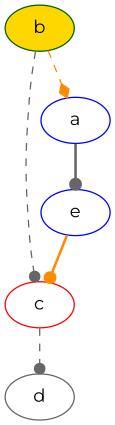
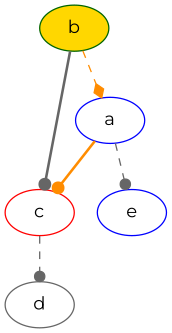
edge "b" -> "c": style dashed -> bold
edge "a" -> "e": style bold -> dashed
edge "e" -> "c": now "a" -> "c"
